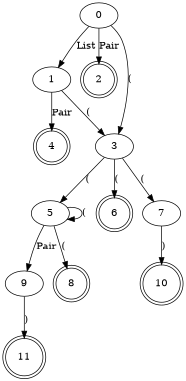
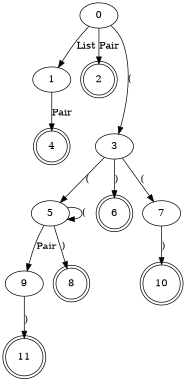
edge "1" -> "3": removed, label "("
edge "3" -> "6": label "(" -> ")"
edge "5" -> "8": label "(" -> ")"
